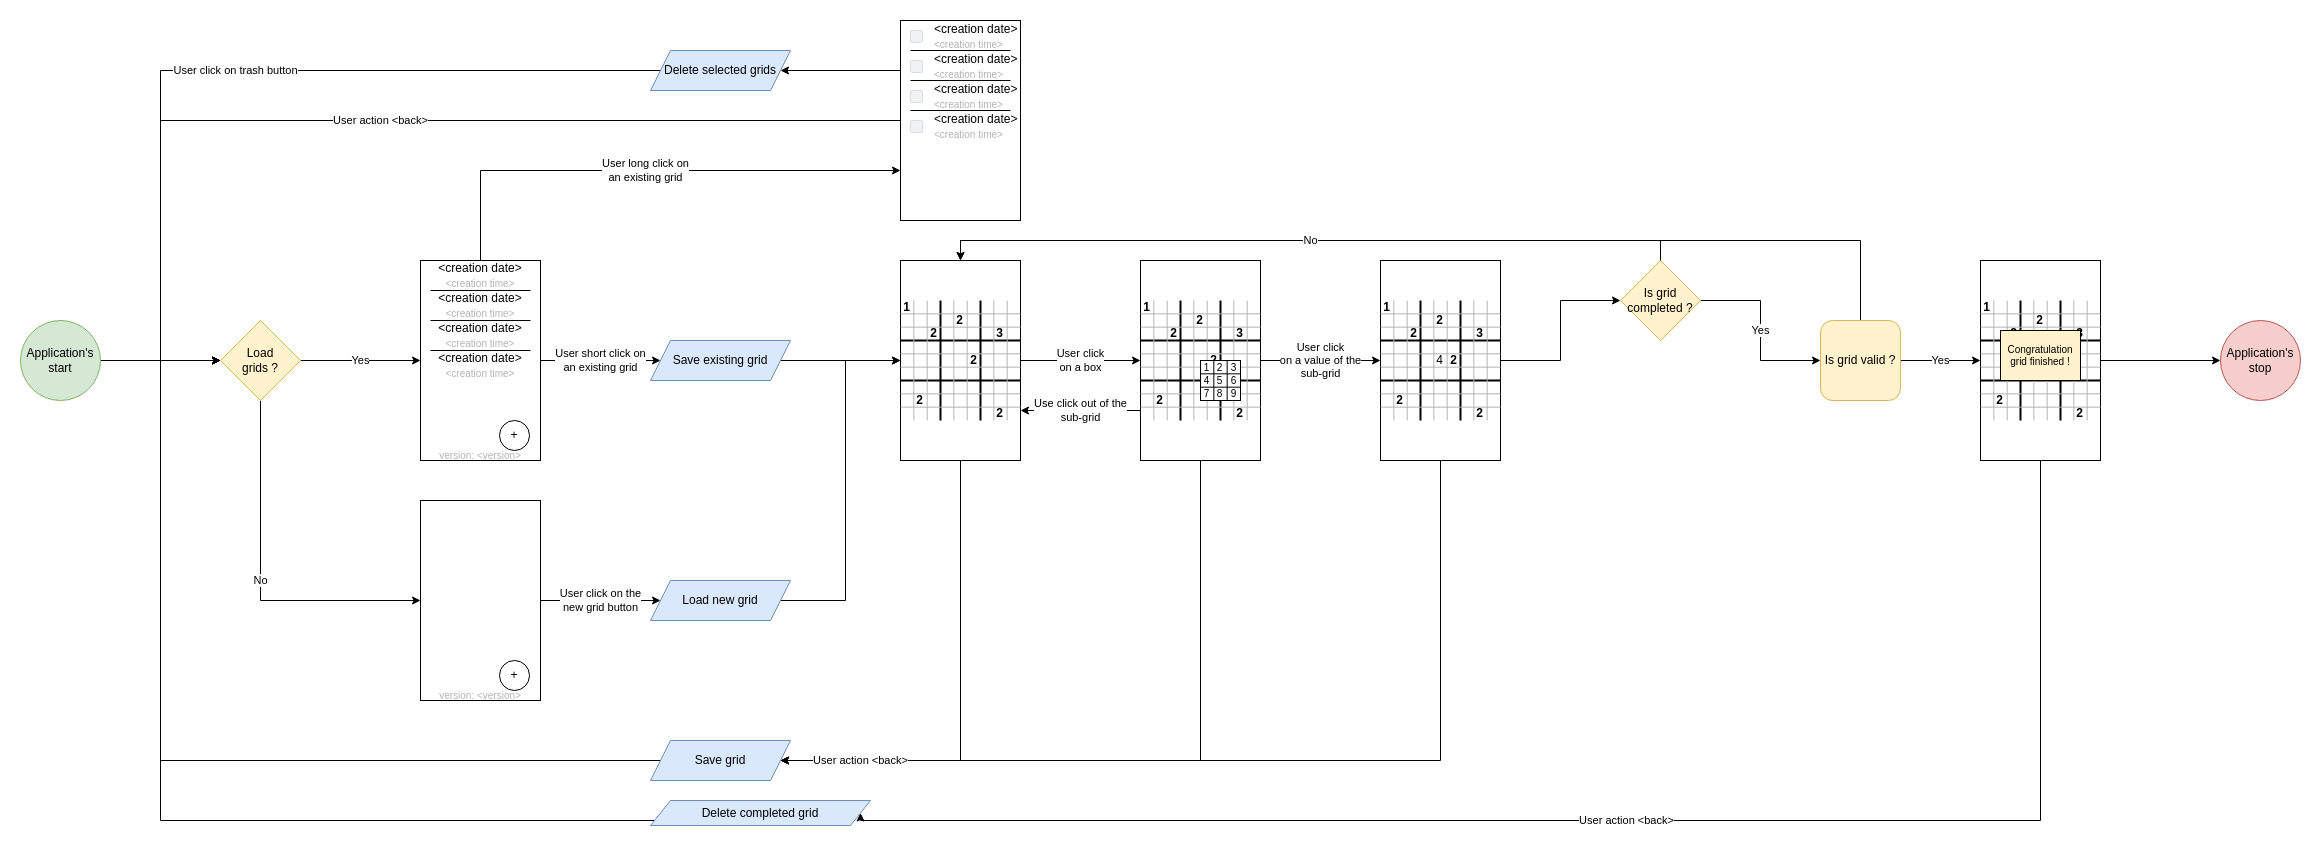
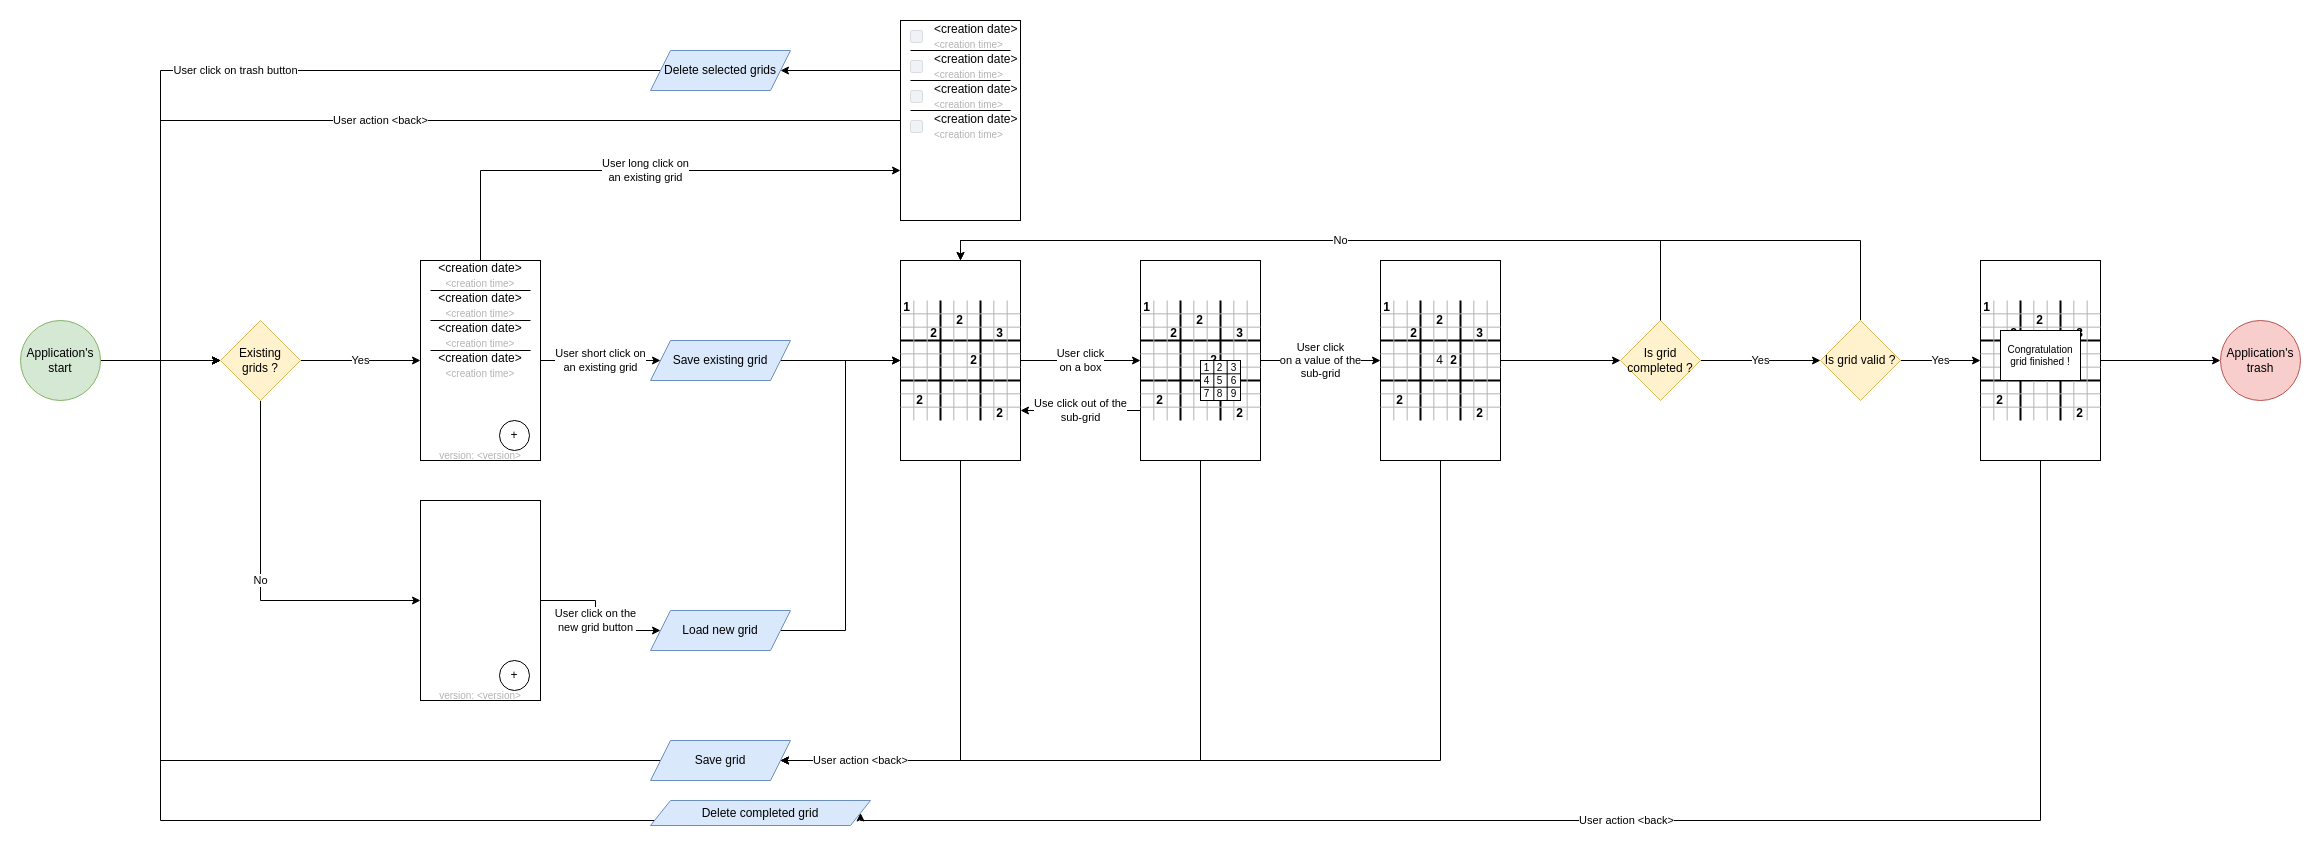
node "Is grid completed ?": moved (1661, 301) -> (1661, 361)
node "Congratulationgrid finished !": fillcolor #fff2cc -> #ffffff
node "Load grids ?": label "Load grids ?" -> "Existing grids ?"
node "Is grid valid ?": shape rounded rectangle -> diamond
node "Application's stop": label "Application's stop" -> "Application's trash"
node "Load new grid": moved (721, 601) -> (721, 631)
